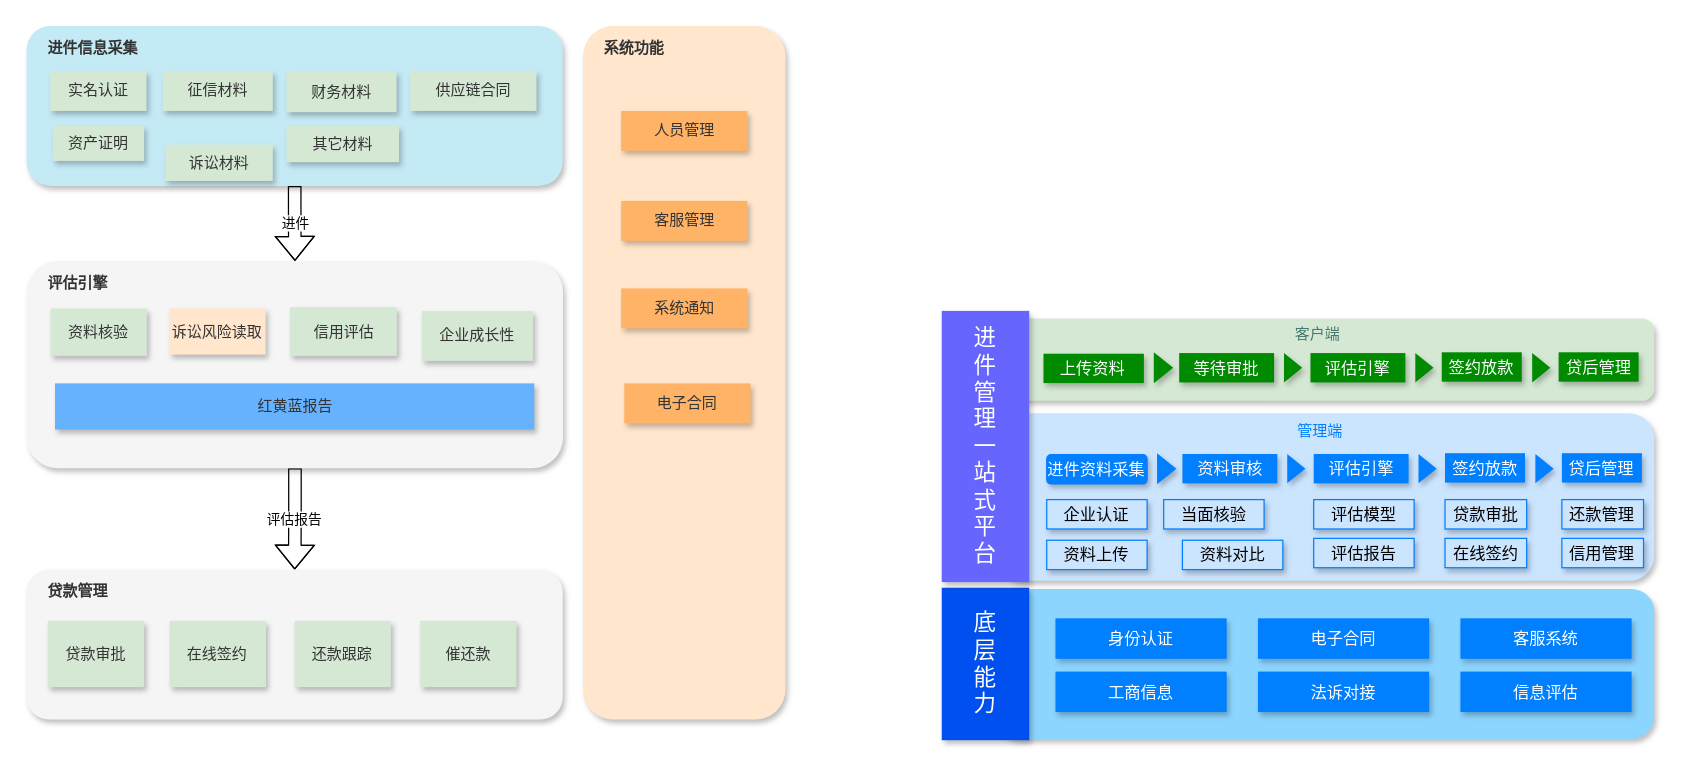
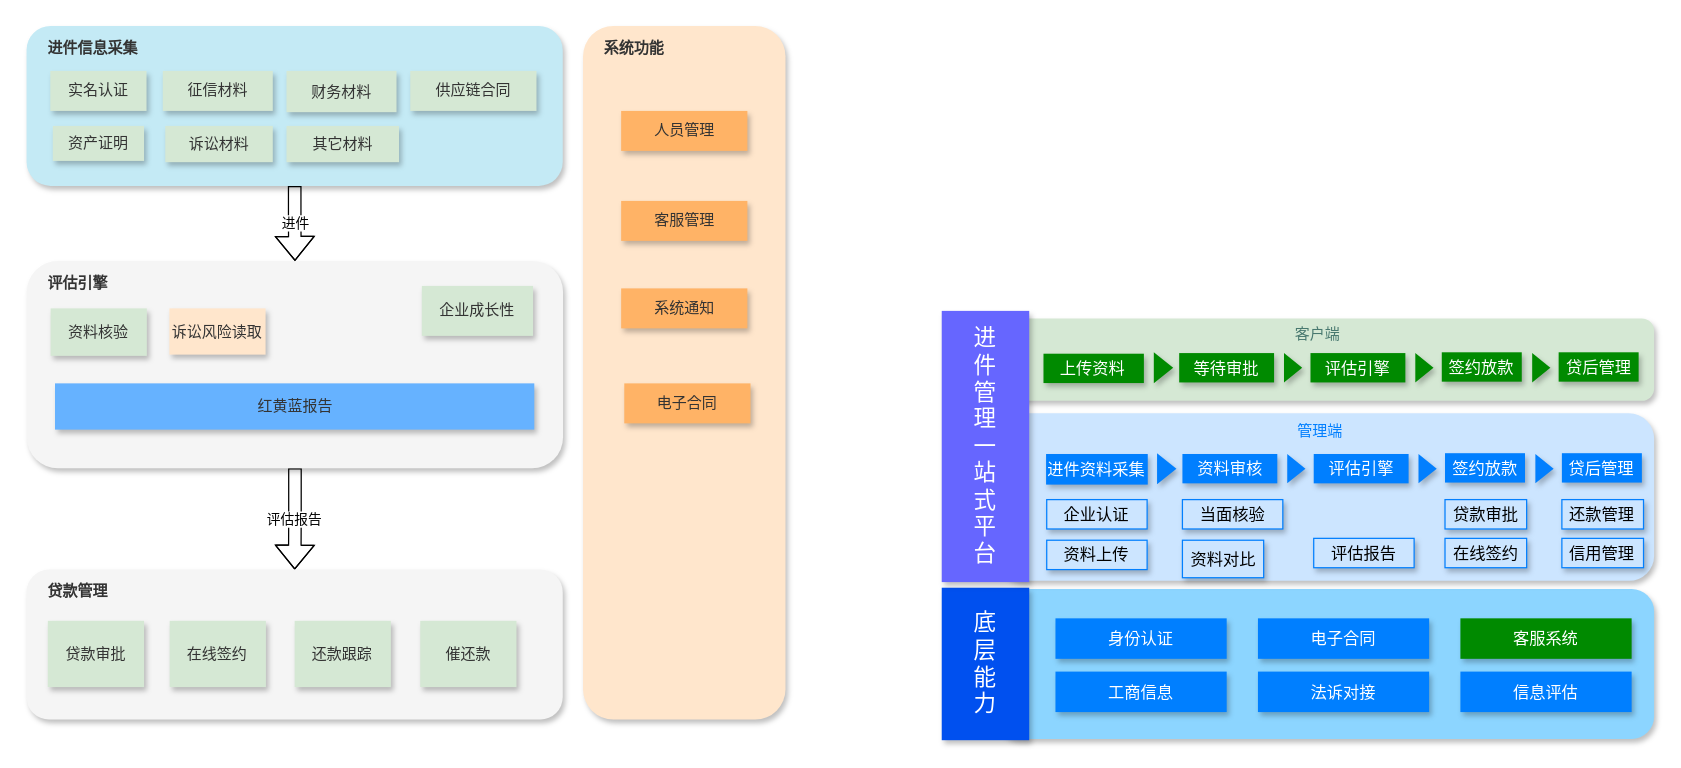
node "诉讼材料": moved (219, 163) -> (219, 144)
node "信用评估": removed
node "企业成长性": moved (478, 336) -> (478, 311)
node "进件资料采集": shape rounded rectangle -> rectangle
node "当面核验": moved (1214, 514) -> (1233, 514)
node "评估模型": removed
node "资料对比": size 100x29 -> 81x38
node "客服系统": fillcolor #007fff -> #008a00
